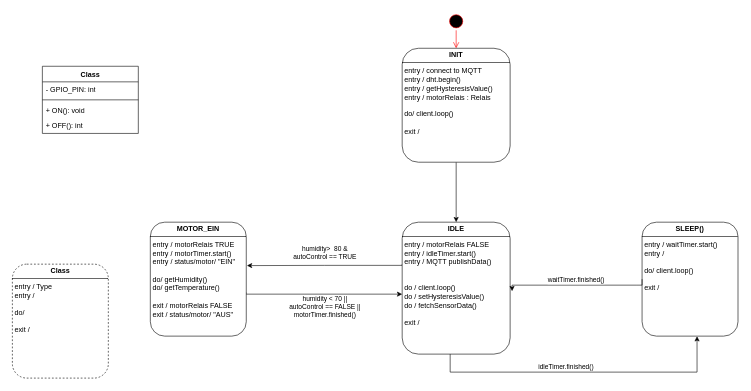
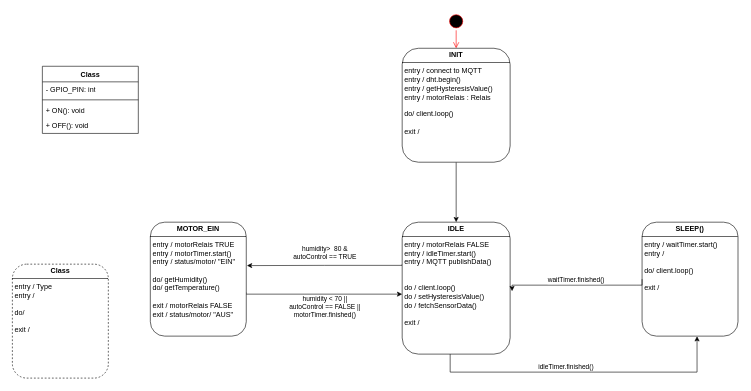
node "+ OFF(): int": label "+ OFF(): int" -> "+ OFF(): void"
